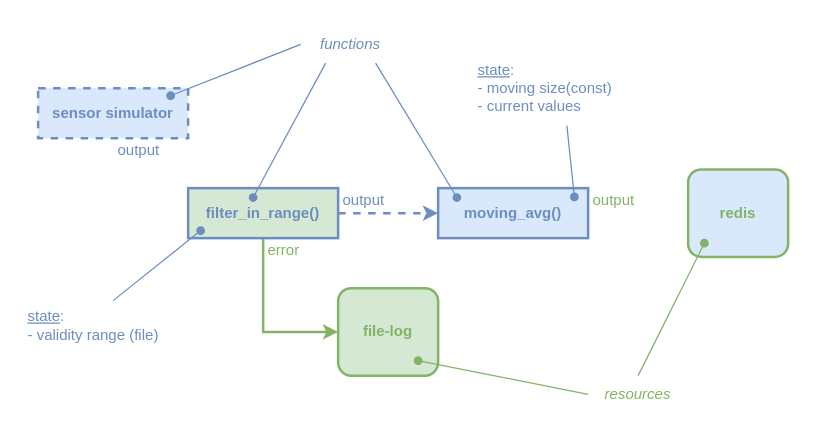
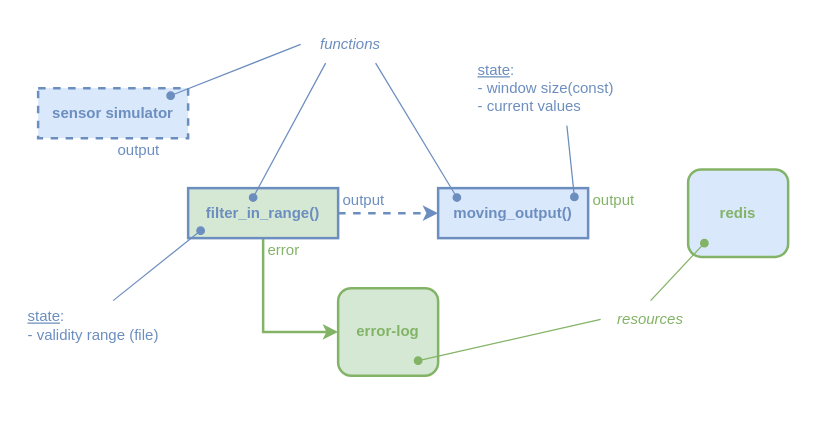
node "state: - moving size(const) - current values": label "state: - moving size(const) - current values" -> "state: - window size(const) - current values"
node "moving_avg()": label "moving_avg()" -> "moving_output()"
node "file-log": label "file-log" -> "error-log"
node "resources": moved (638, 394) -> (651, 319)
